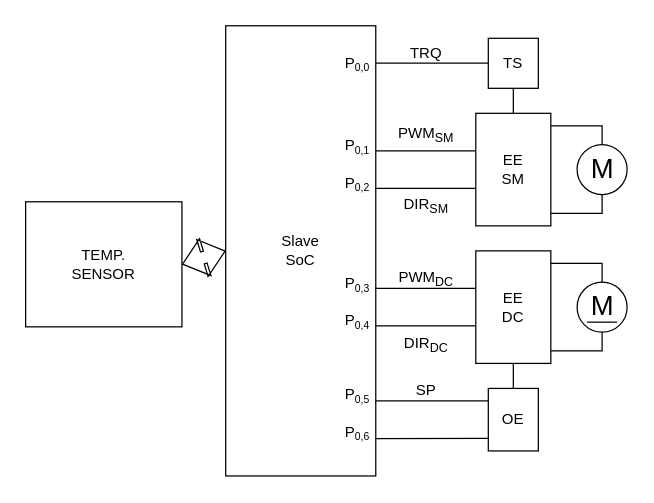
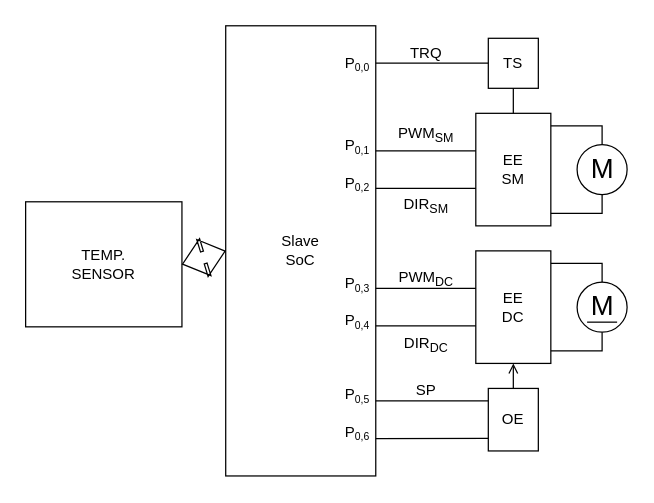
edge "EE DC" -- "OE": arrowhead none -> open
